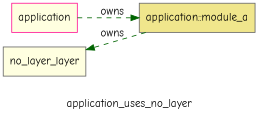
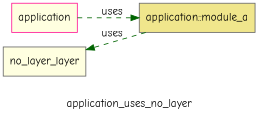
edge "application" -> "application::module_a": label "owns" -> "uses"
edge "application::module_a" -> "no_layer_layer": label "owns" -> "uses"
